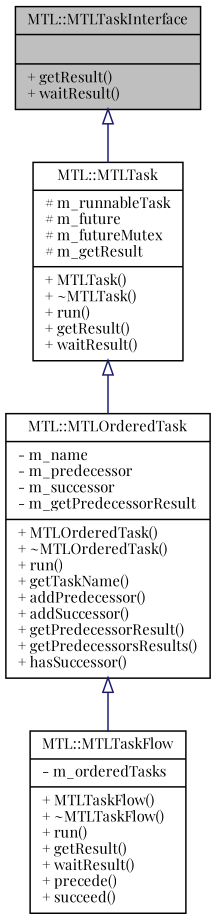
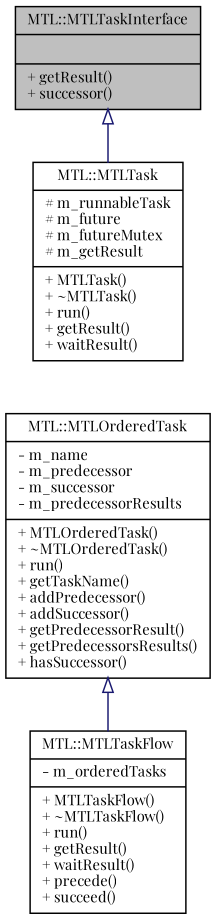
node "MTL::MTLTaskInterface": text "+ waitResult()" -> "+ successor()"
edge "MTL::MTLOrderedTask" -> "MTL::MTLTask": removed
node "MTL::MTLOrderedTask": text "- m_getPredecessorResult" -> "- m_predecessorResults"
